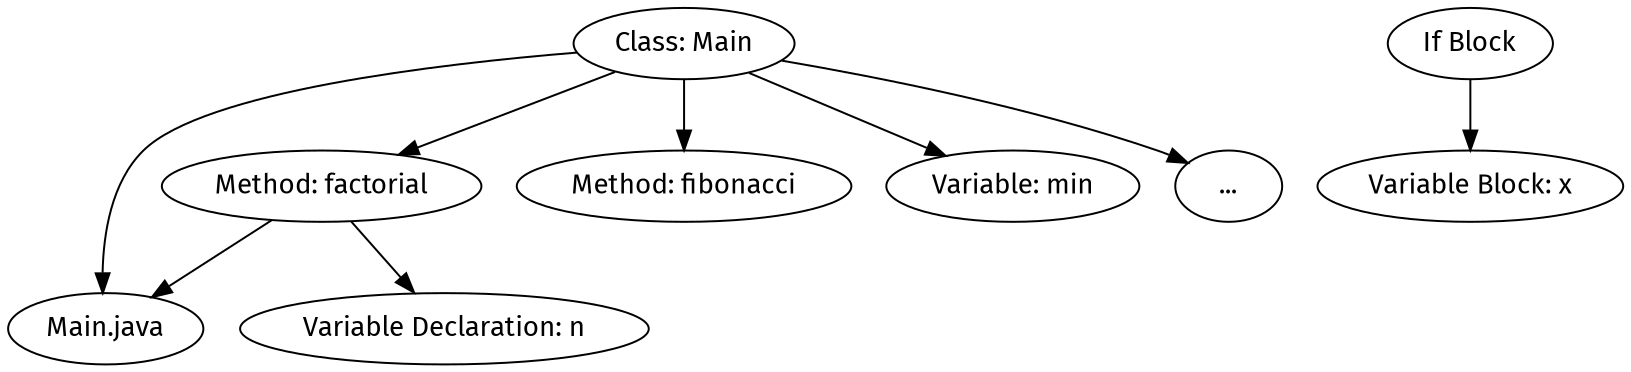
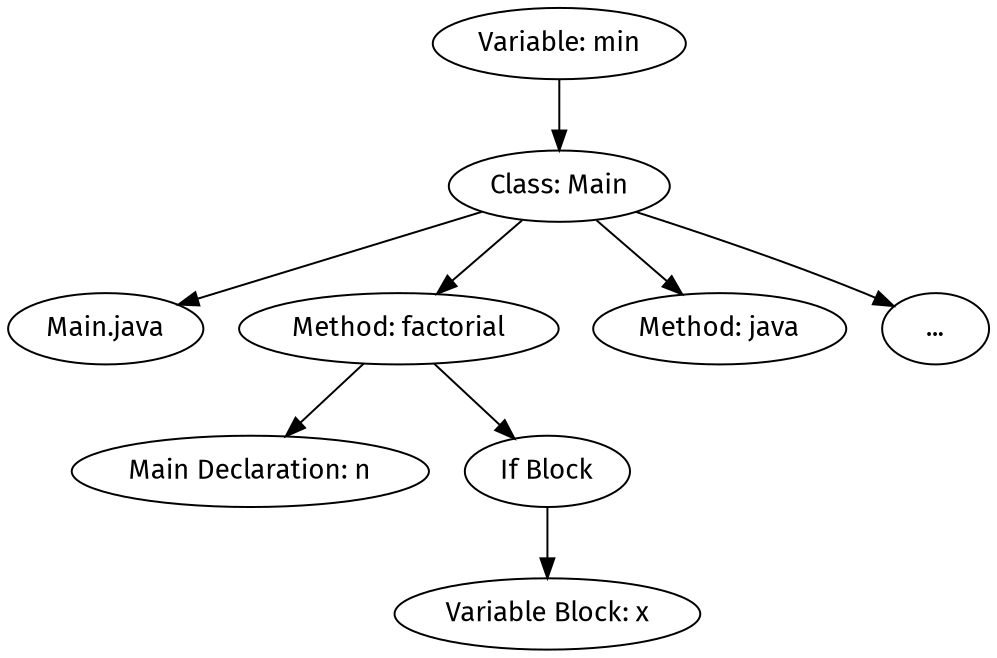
edge "Class: Main" -> "Variable: min": reversed
node "Method: fibonacci": label "Method: fibonacci" -> "Method: java"
edge "Method: factorial" -> "Main.java": now "Method: factorial" -> "If Block"
node "Variable Declaration: n": label "Variable Declaration: n" -> "Main Declaration: n"
